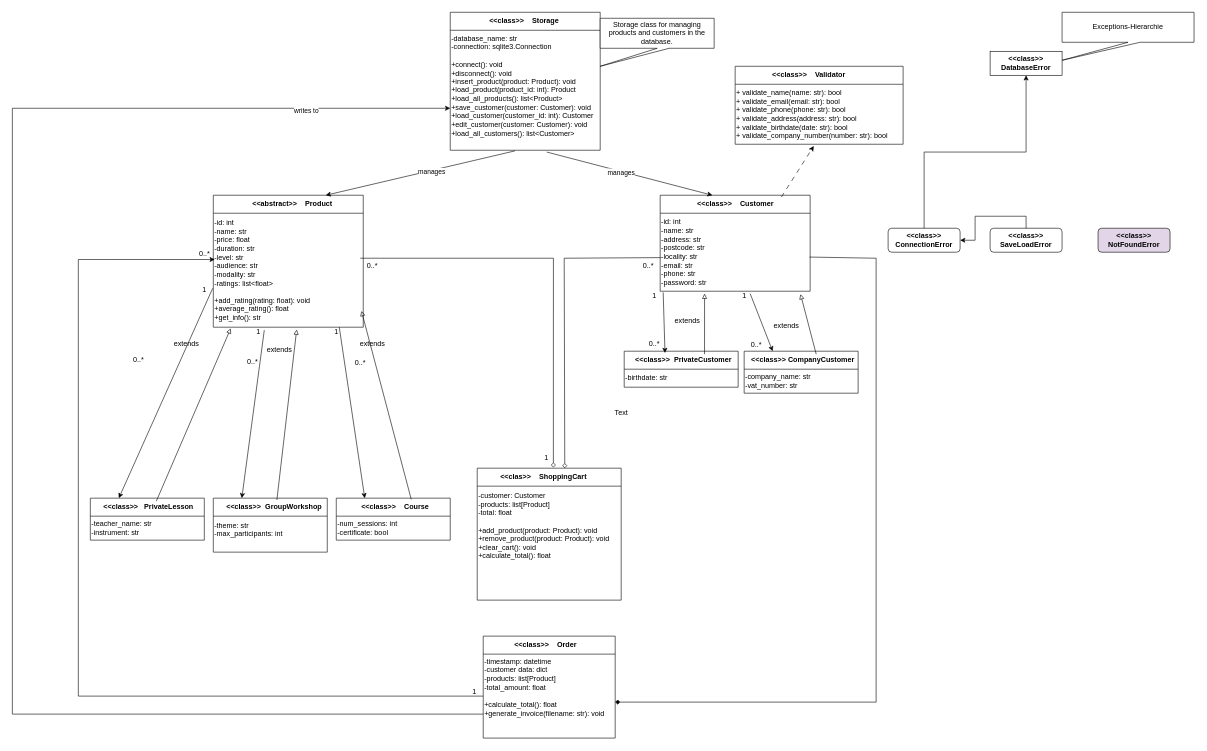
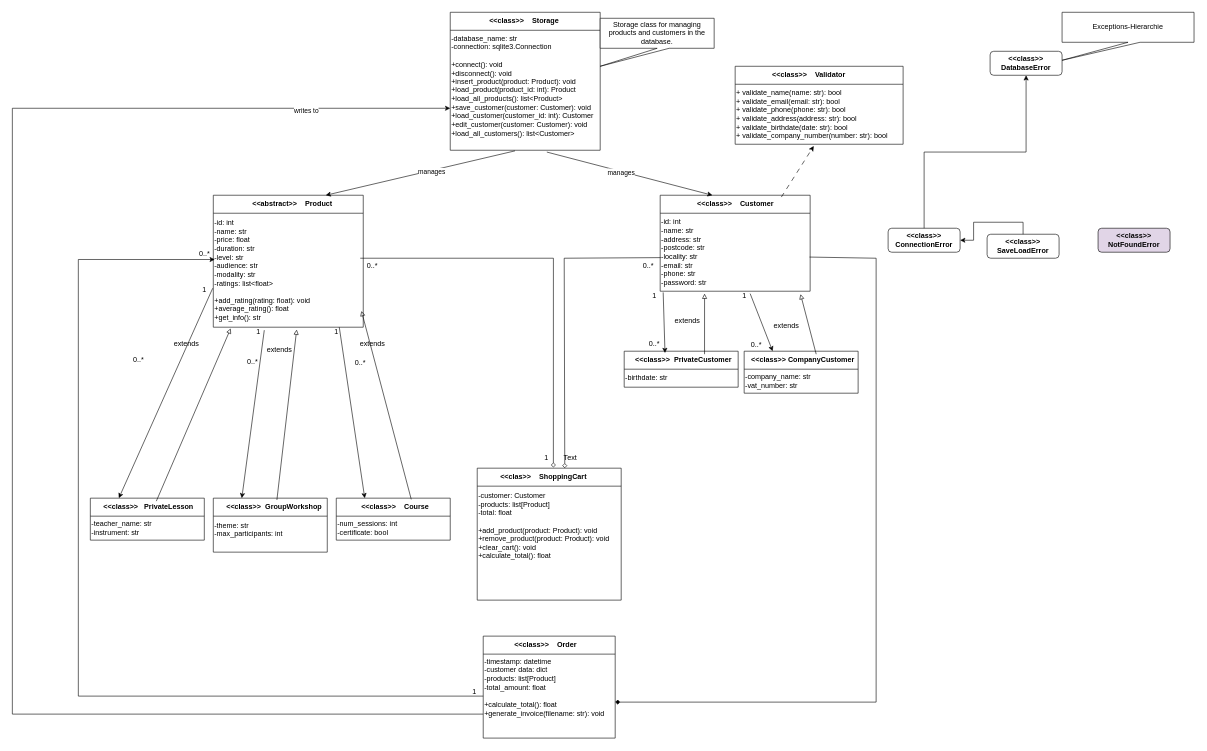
node "<<class>> DatabaseError": shape rectangle -> rounded rectangle
node "<<class>> SaveLoadError": moved (1026, 240) -> (1023, 246)
node "Text": moved (621, 413) -> (570, 458)
